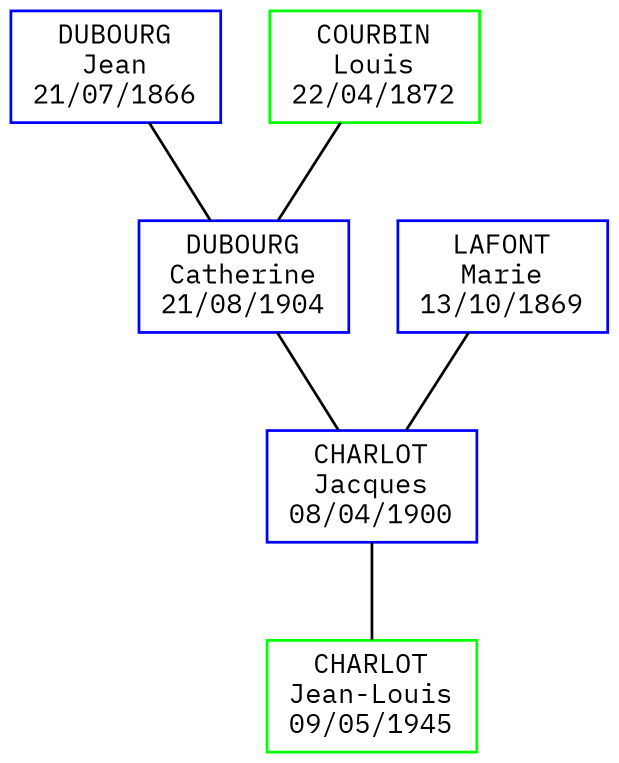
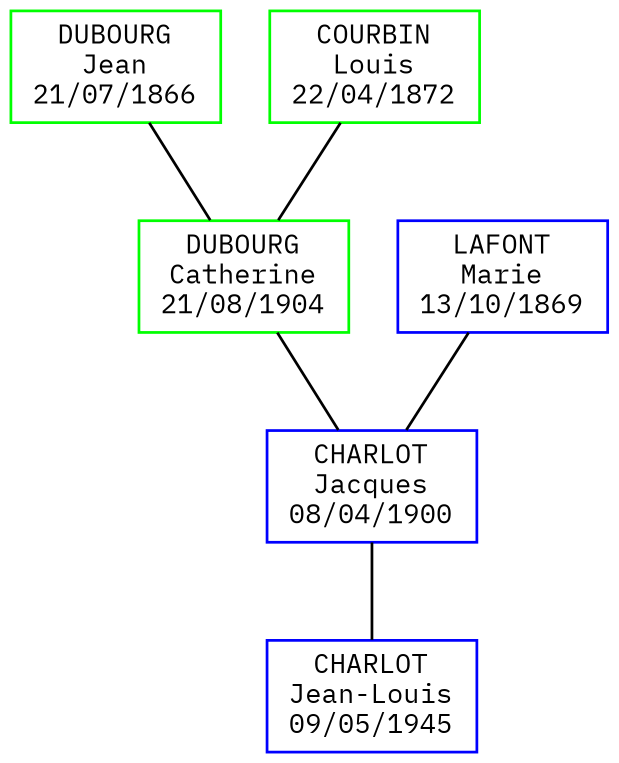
node "DUBOURG Jean 21/07/1866": color blue -> green
node "DUBOURG Catherine 21/08/1904": color blue -> green
node "CHARLOT Jean-Louis 09/05/1945": color green -> blue
